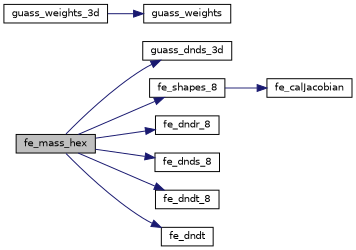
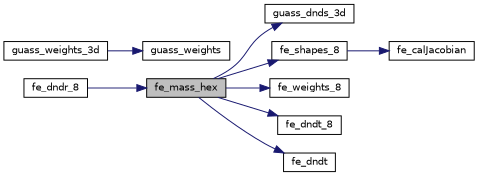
edge "fe_mass_hex" -> "fe_dndr_8": reversed
node "fe_dnds_8": label "fe_dnds_8" -> "fe_weights_8"
